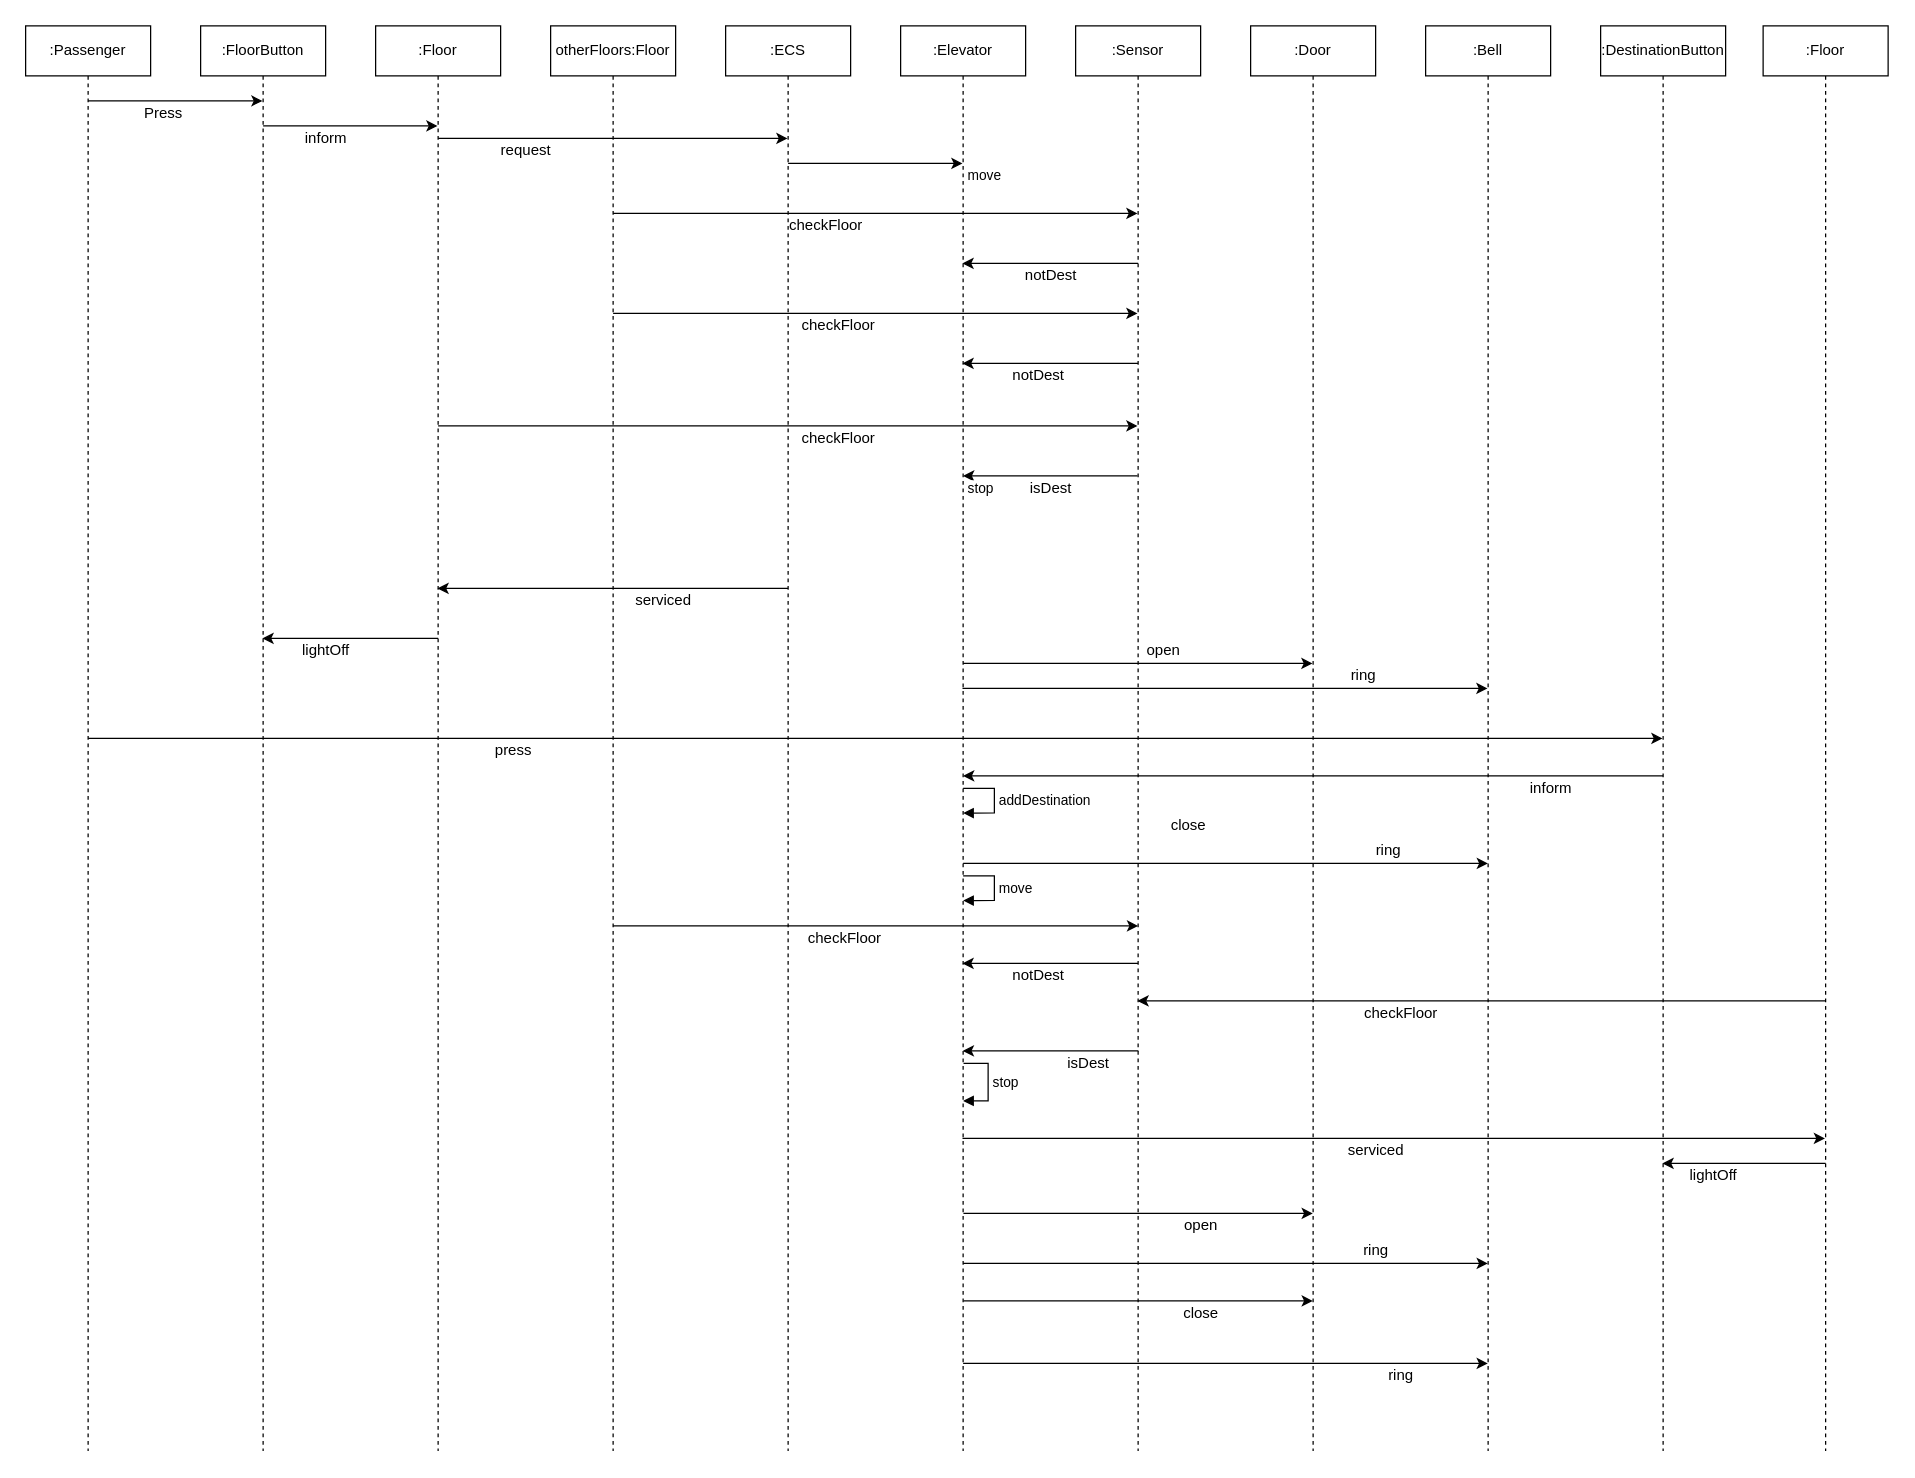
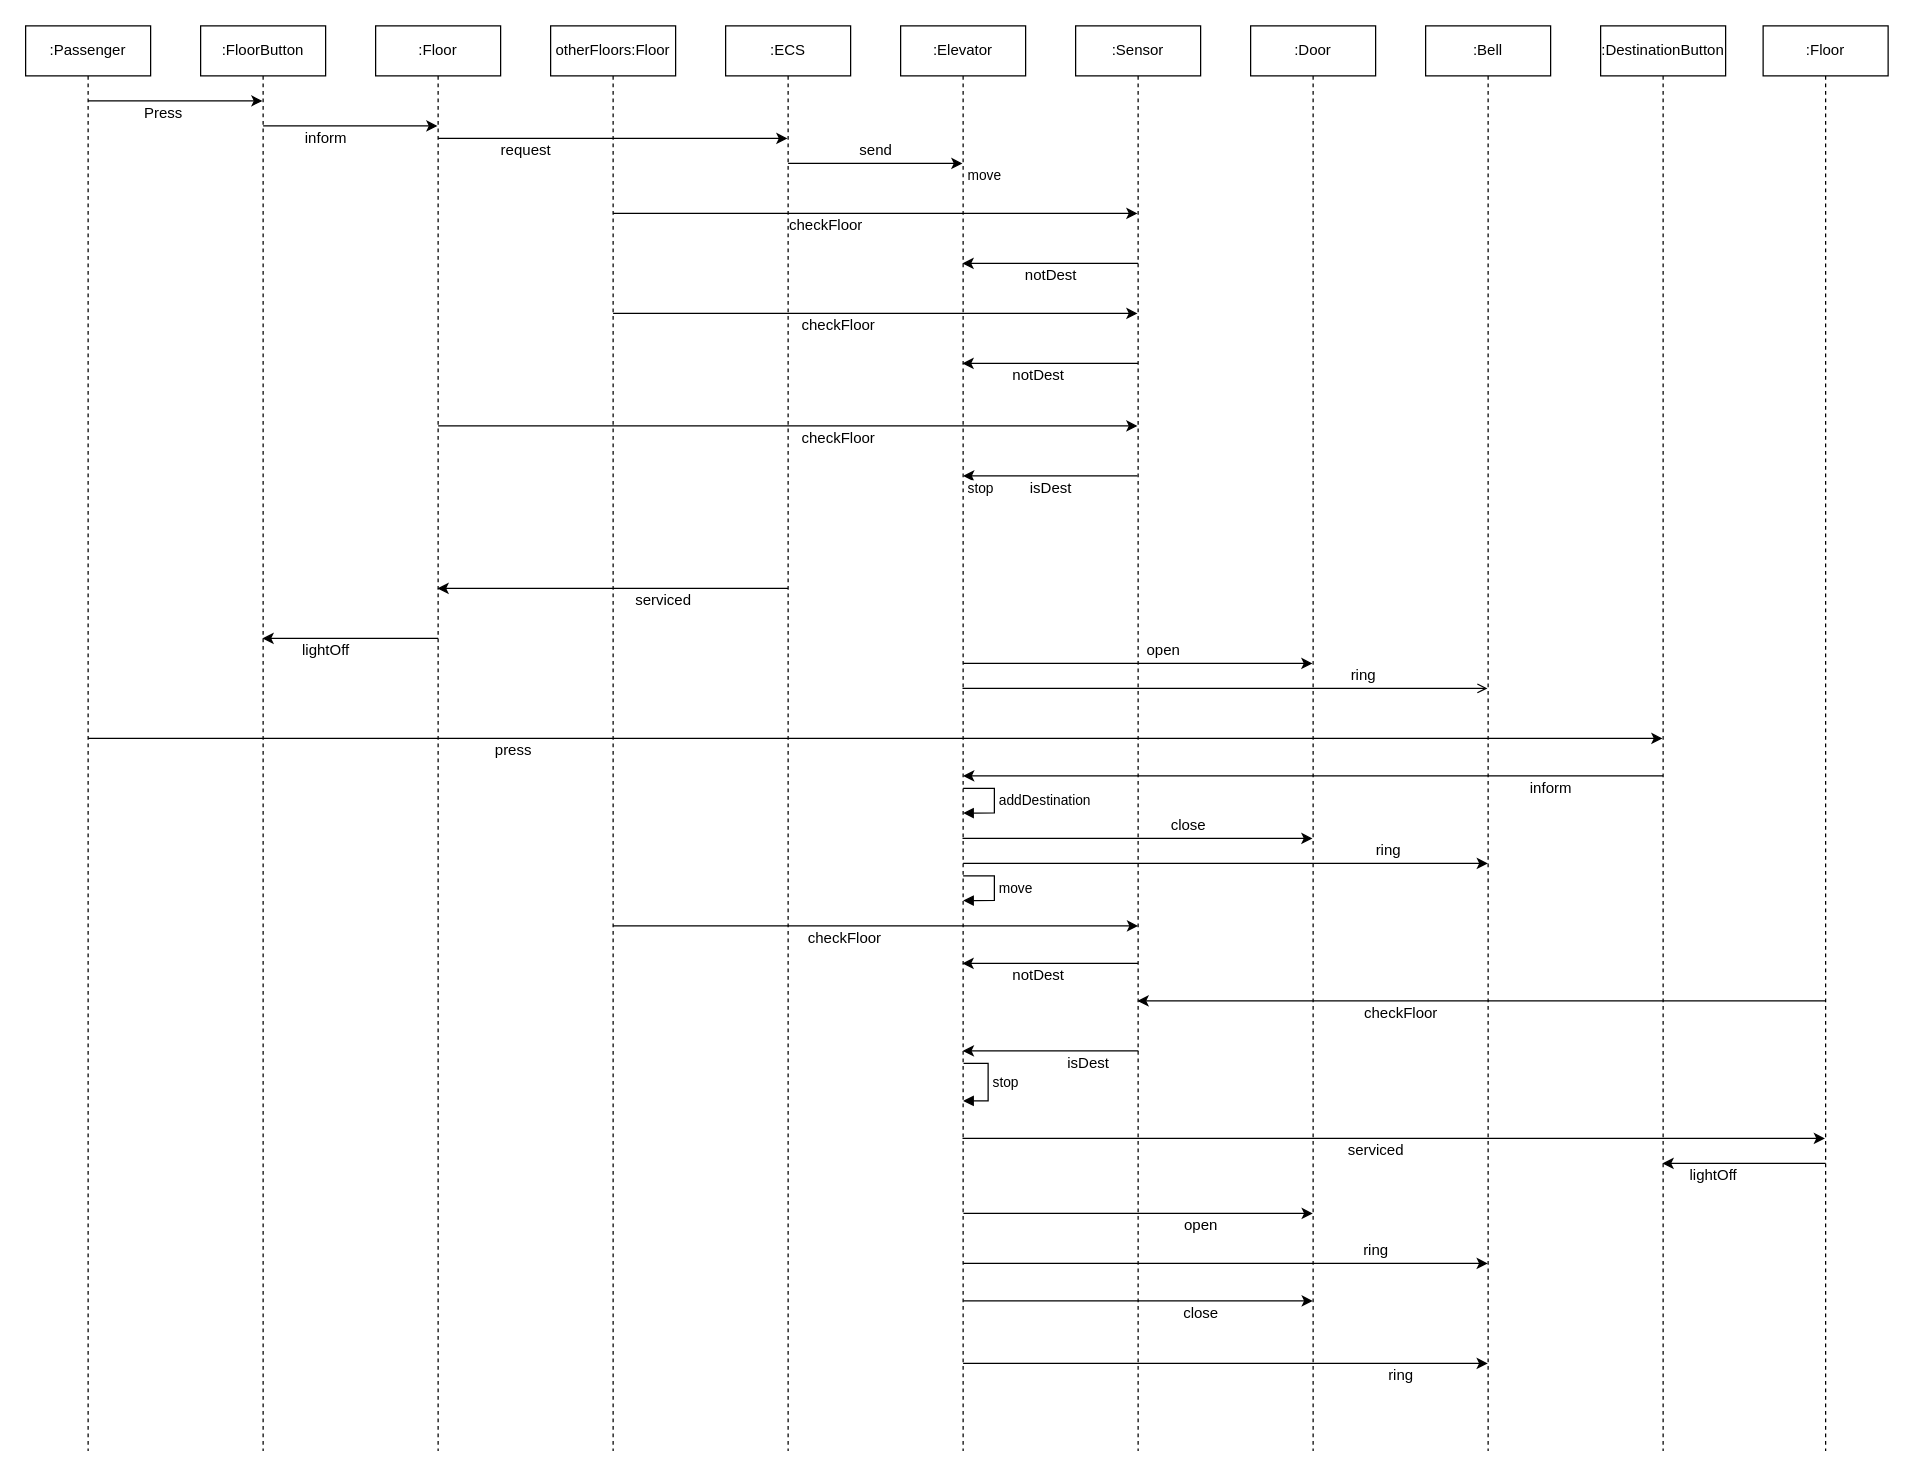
node "send": added
edge ":Elevator" -> ":Bell": arrowhead classic -> open
edge ":Elevator" -> ":Door": added
